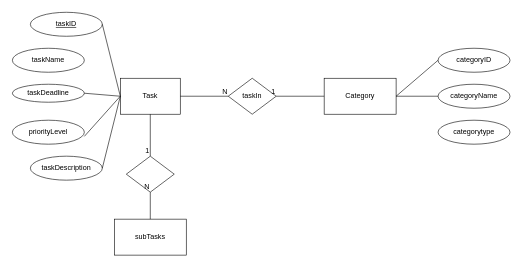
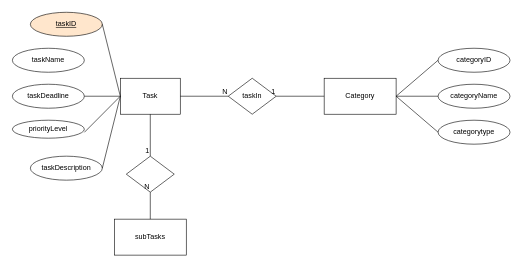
node "taskID": fillcolor #ffffff -> #ffe6cc
node "taskDeadline": size 72x18 -> 72x24
edge "Category" -- "categorytype": added
node "priorityLevel": size 72x24 -> 72x18
